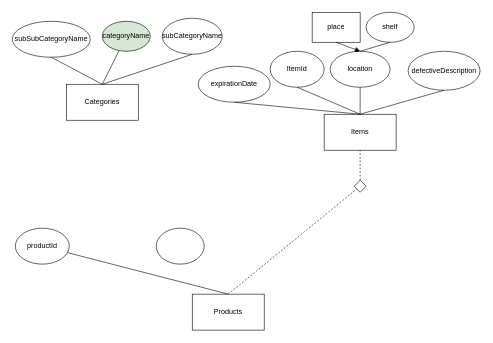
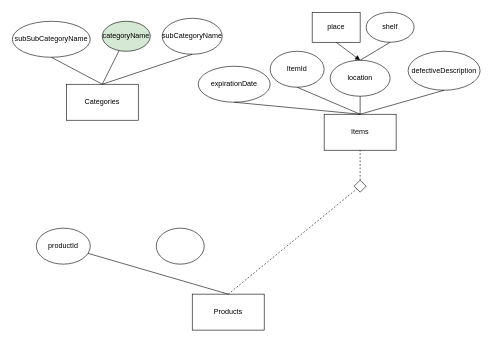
node "location": moved (360, 69) -> (360, 78)
node "productId": moved (42, 246) -> (63, 246)
